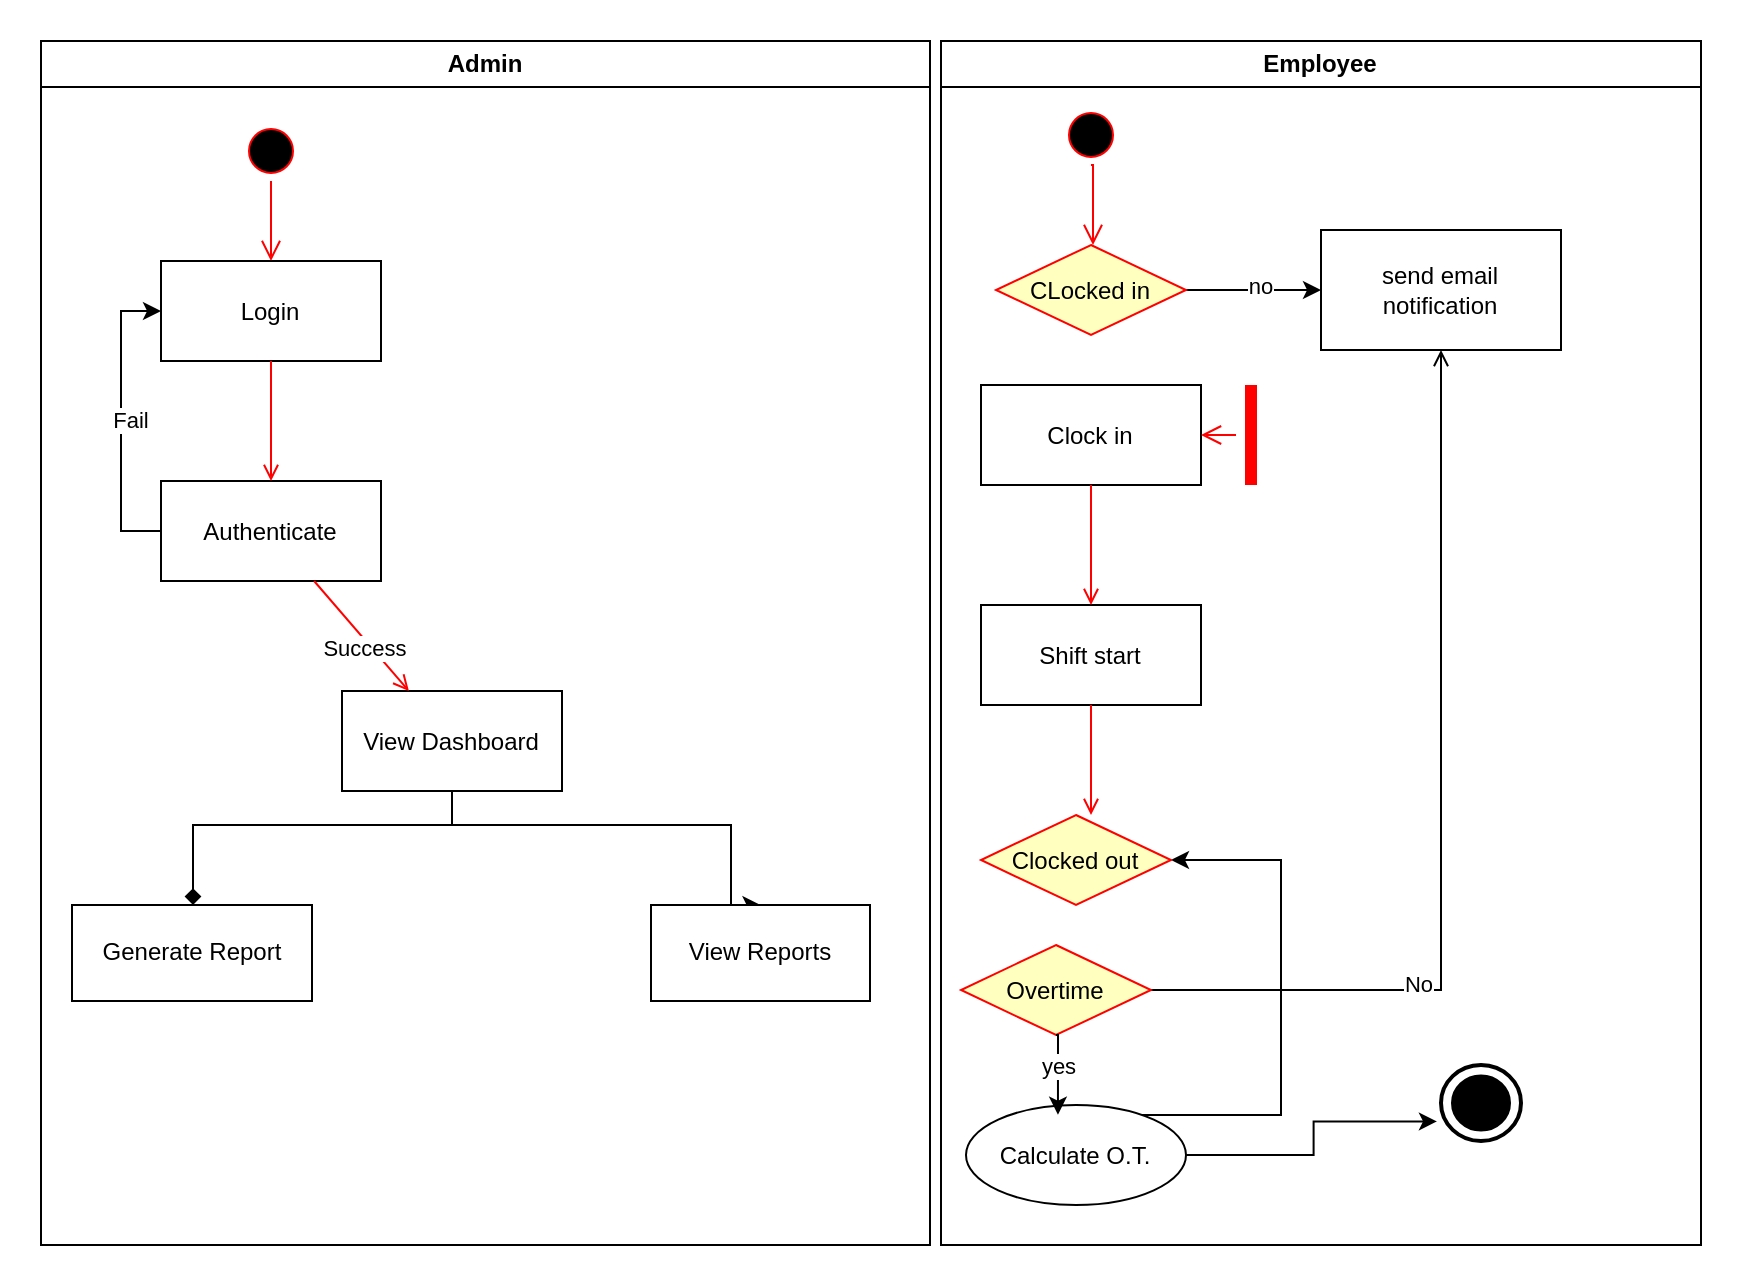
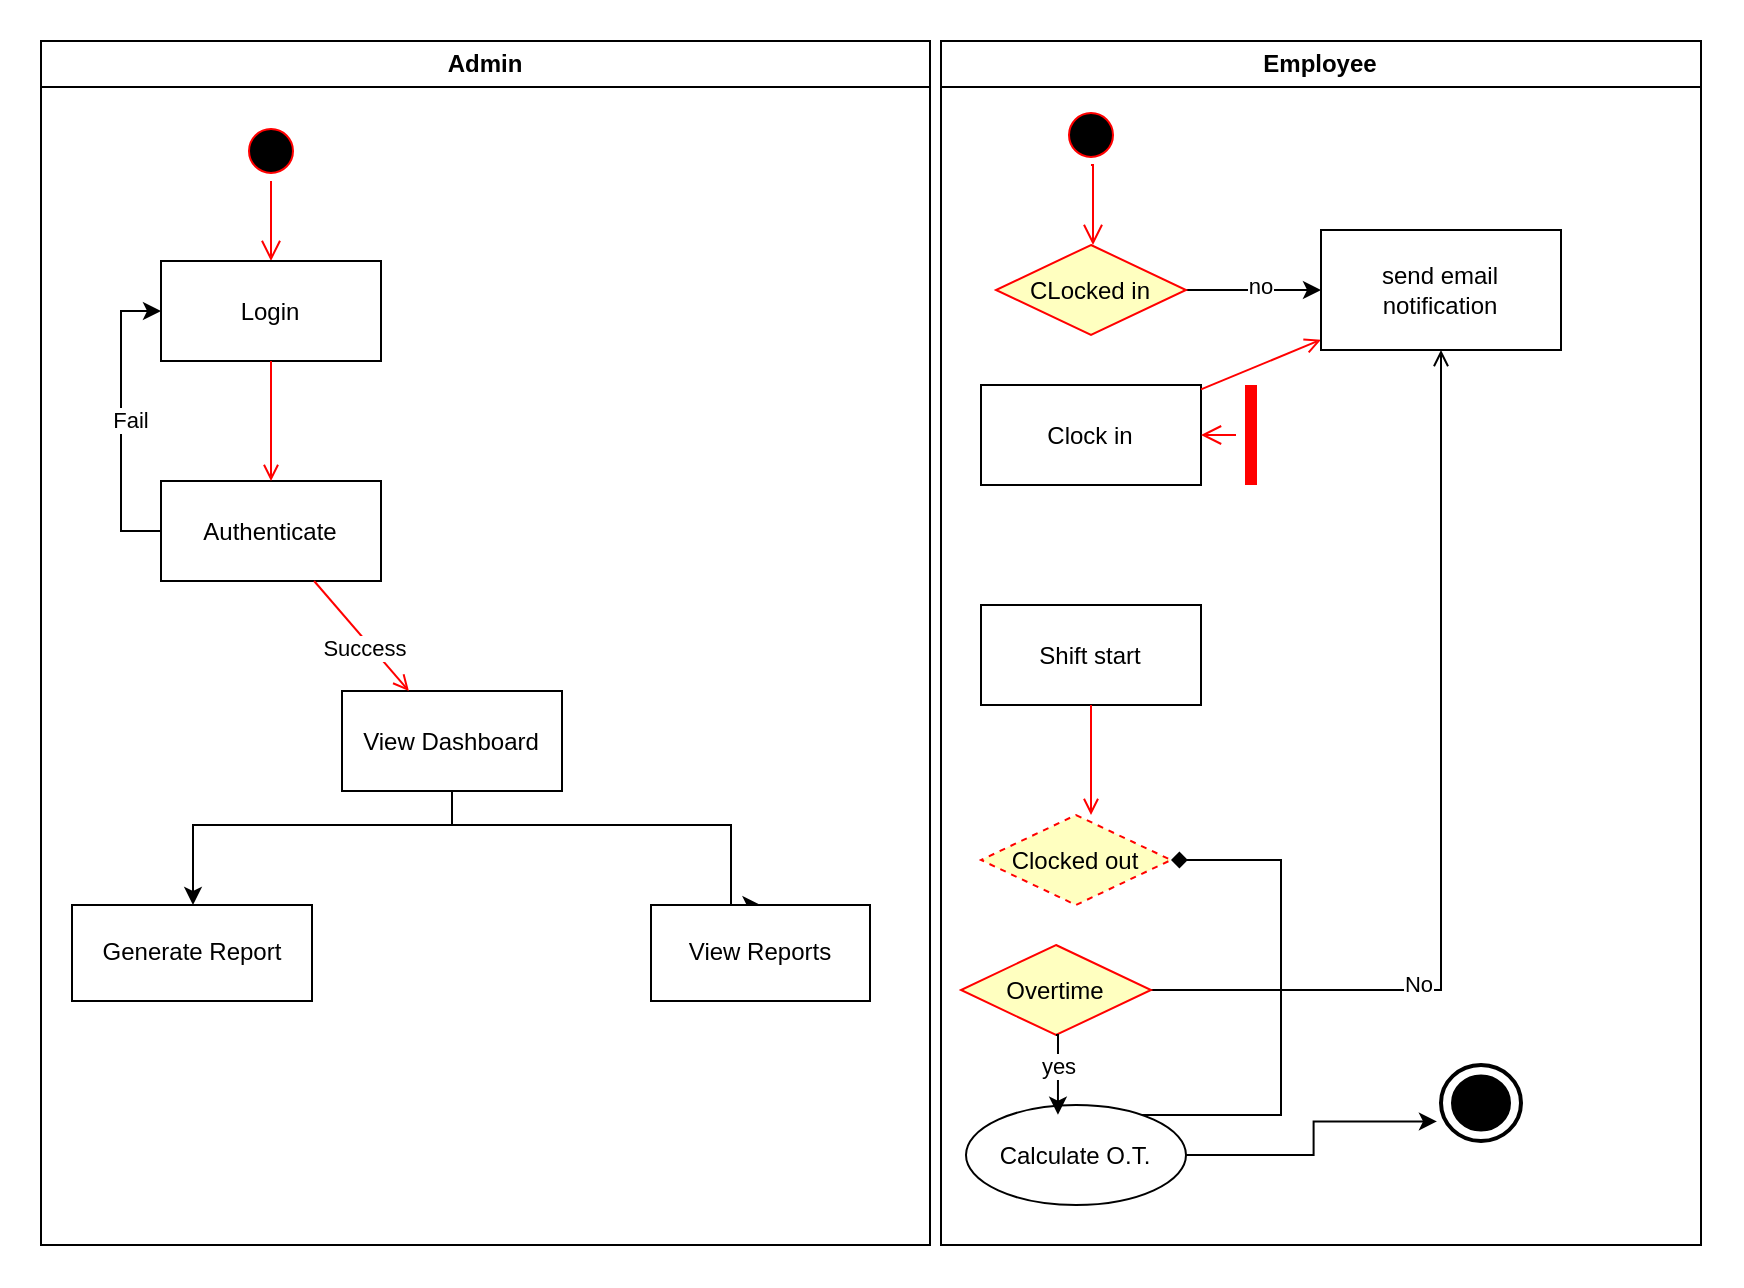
edge "Clock in" -> "Shift start": now "Clock in" -> "send email notification"
node "Clocked out": style solid -> dashed
edge "Calculate O.T." -> "Clocked out": arrowhead classic -> diamond
edge "View Dashboard" -> "Generate Report": arrowhead diamond -> classic
